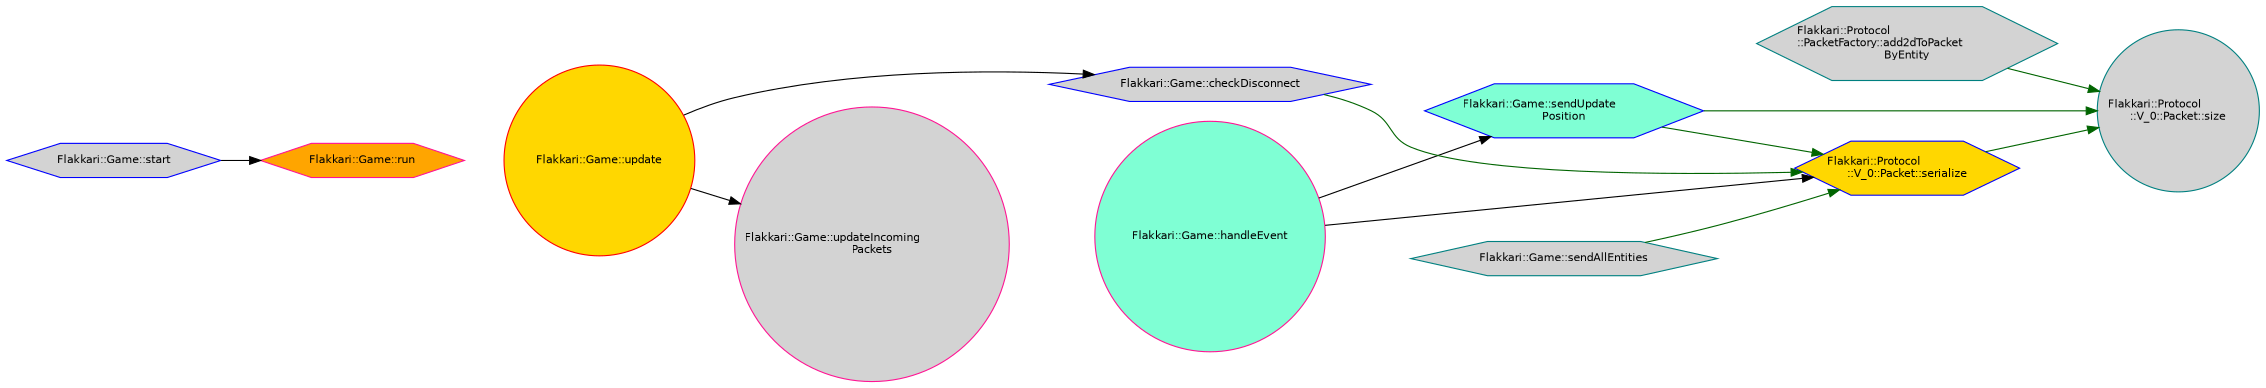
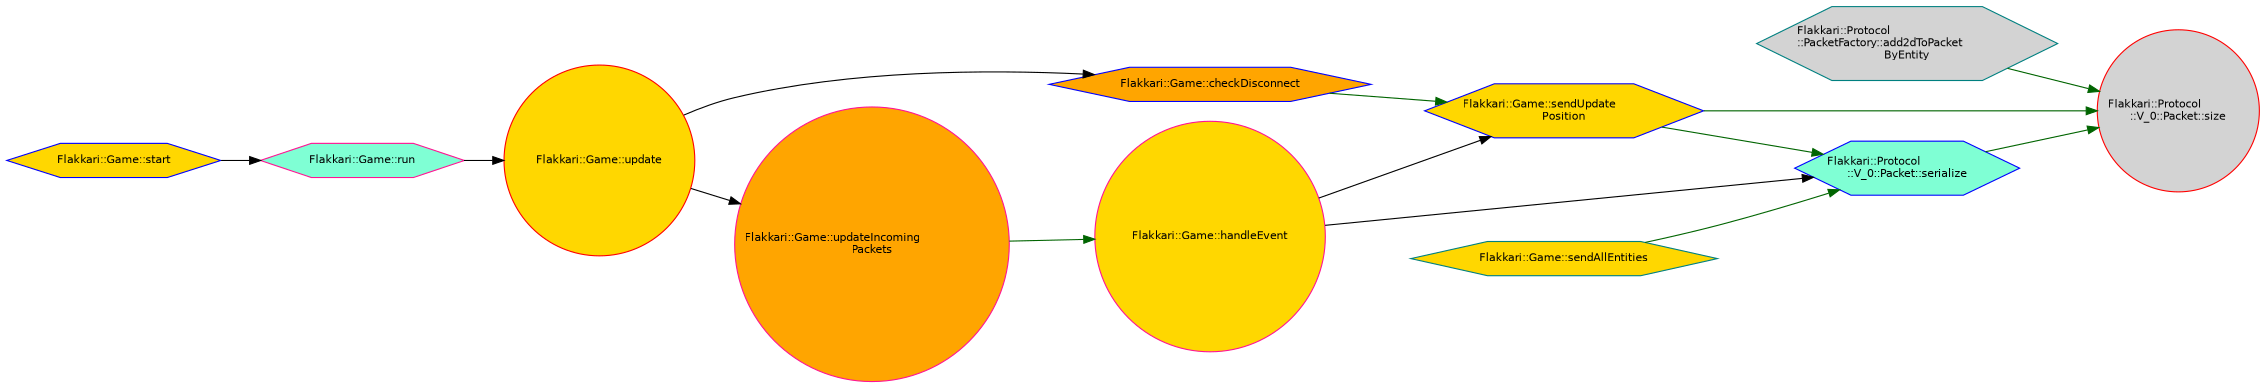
node "Flakkari::Game::checkDisconnect": fillcolor lightgrey -> orange
node "Flakkari::Game::sendUpdate Position": fillcolor aquamarine -> gold
node "Flakkari::Protocol ::V_0::Packet::size": color teal -> red
node "Flakkari::Game::start": fillcolor lightgrey -> gold
node "Flakkari::Game::run": fillcolor orange -> aquamarine
edge "Flakkari::Game::run" -> "Flakkari::Game::update": added
node "Flakkari::Protocol ::V_0::Packet::serialize": fillcolor gold -> aquamarine
edge "Flakkari::Game::checkDisconnect" -> "Flakkari::Protocol ::V_0::Packet::serialize": now "Flakkari::Game::checkDisconnect" -> "Flakkari::Game::sendUpdate Position"
node "Flakkari::Game::handleEvent": fillcolor aquamarine -> gold
edge "Flakkari::Game::updateIncoming Packets" -> "Flakkari::Game::handleEvent": added
node "Flakkari::Game::updateIncoming Packets": fillcolor lightgrey -> orange
node "Flakkari::Game::sendAllEntities": fillcolor lightgrey -> gold
